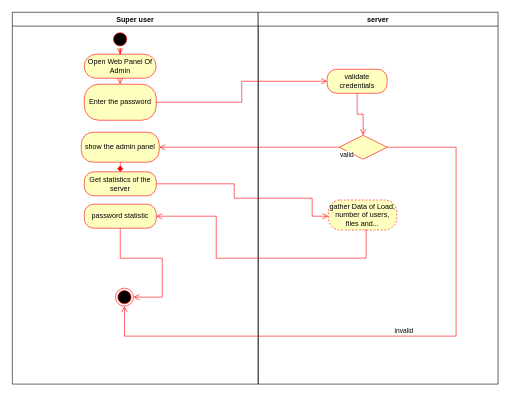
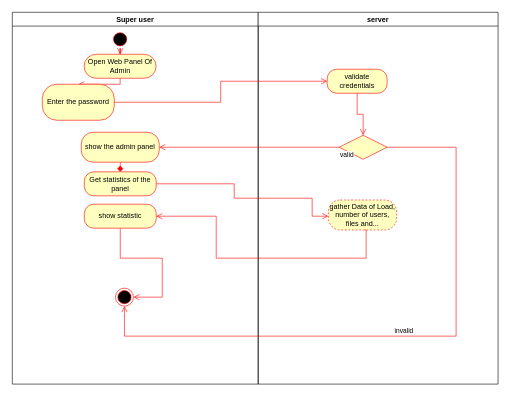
node "Enter the password": moved (120, 102) -> (78, 102)
node "Get statistics of the server": label "Get statistics of the server" -> "Get statistics of the panel"
node "password statistic": label "password statistic" -> "show statistic"
